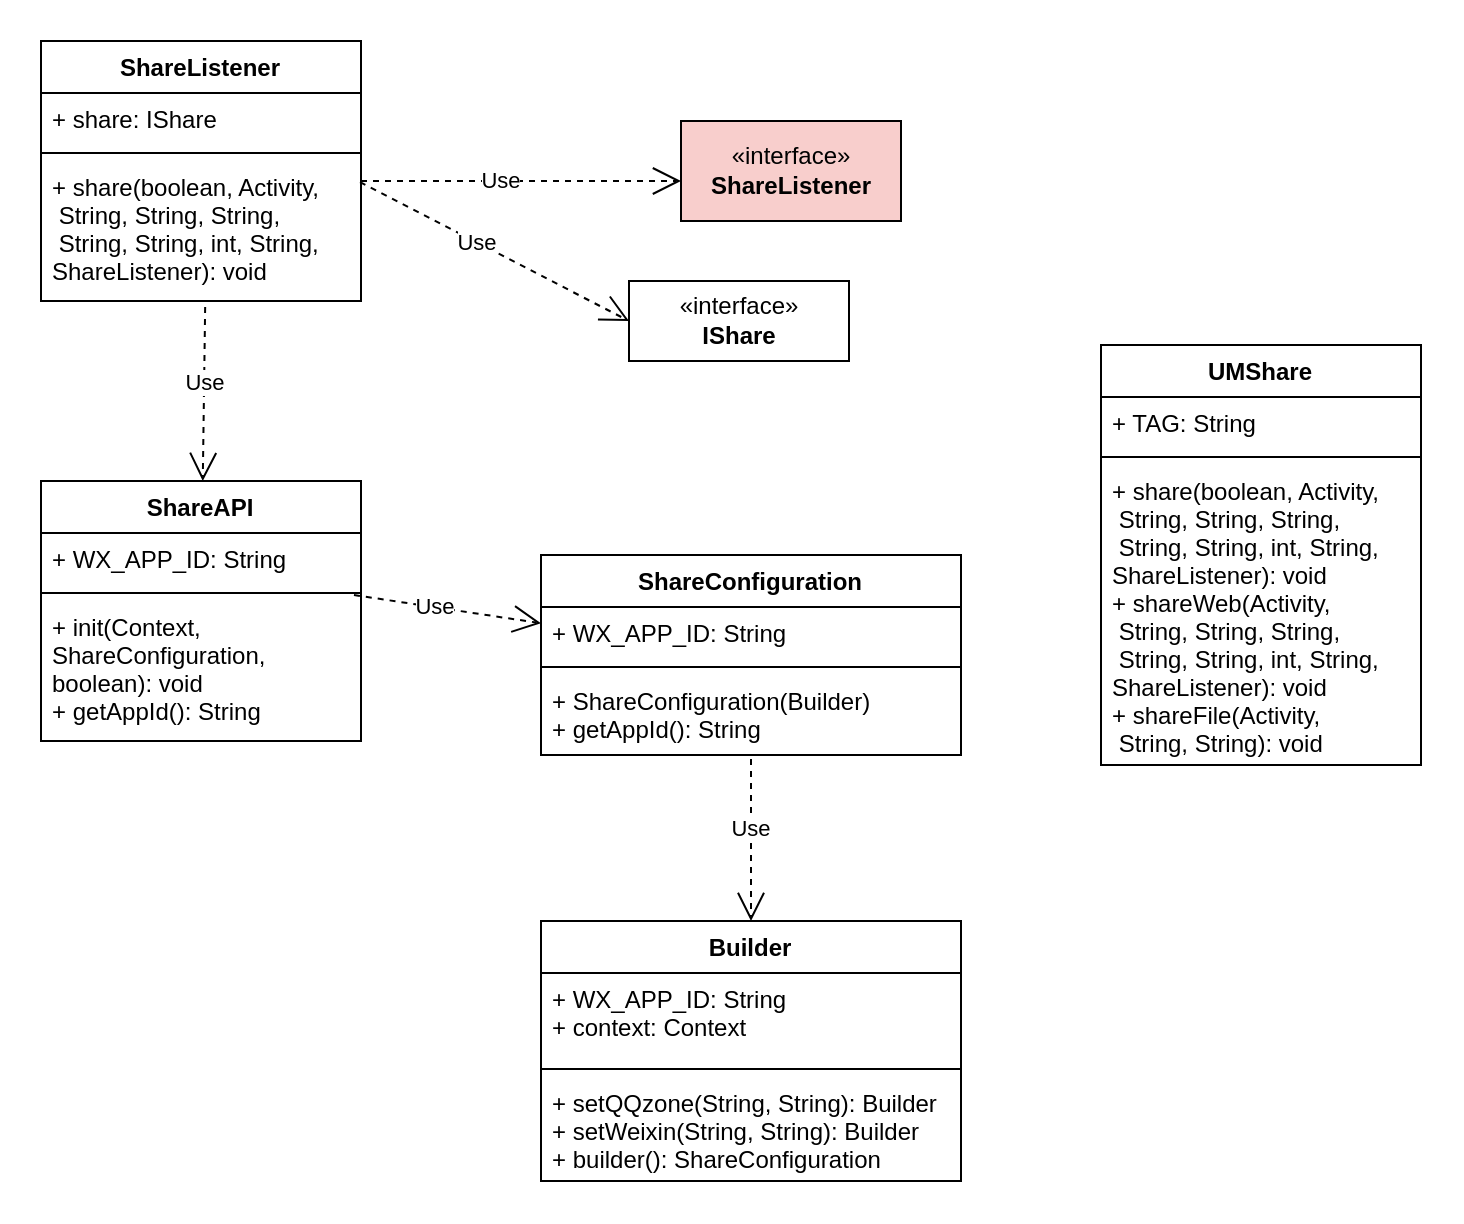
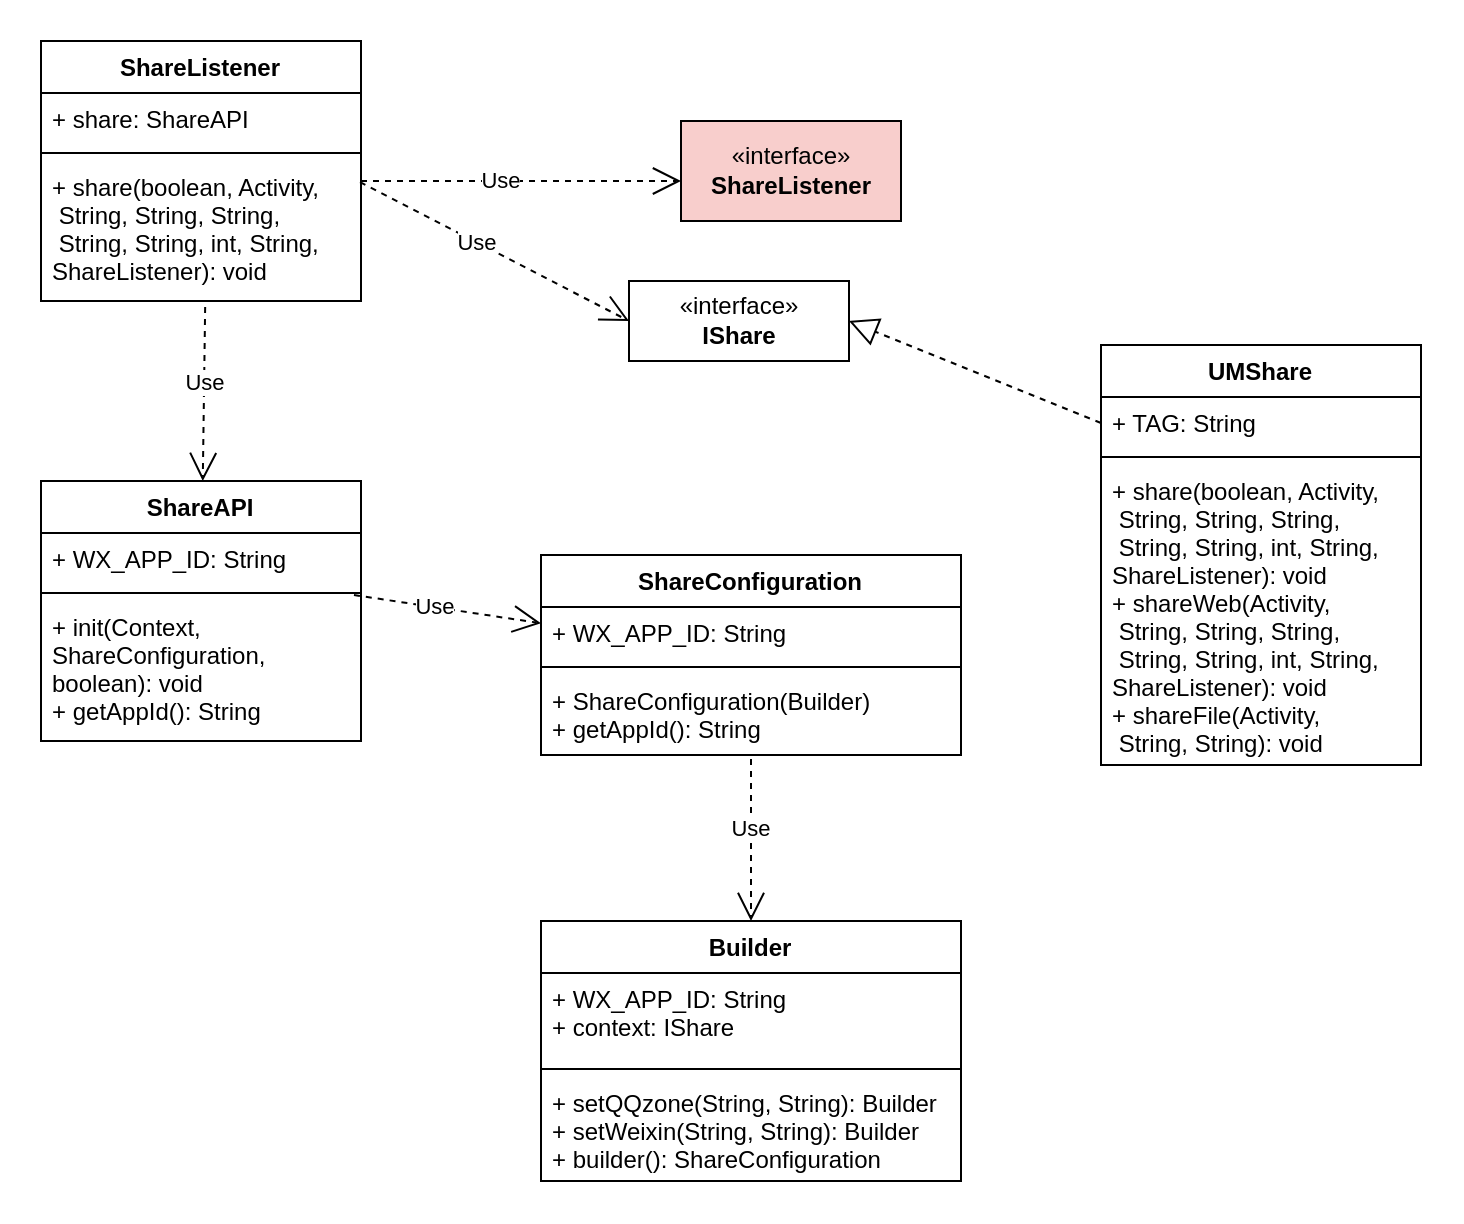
node "+ share: IShare": label "+ share: IShare" -> "+ share: ShareAPI"
edge "+ TAG: String" -> "«interface» IShare": added
node "+ WX_APP_ID: String + context: Context": label "+ WX_APP_ID: String + context: Context" -> "+ WX_APP_ID: String + context: IShare"
